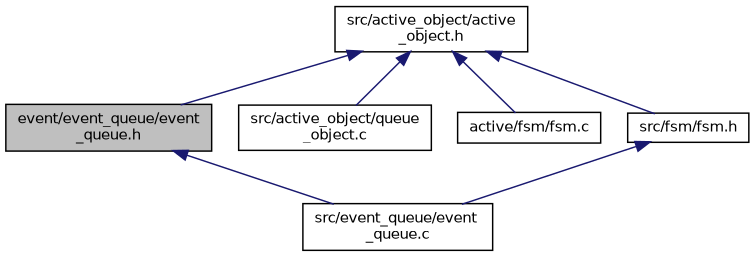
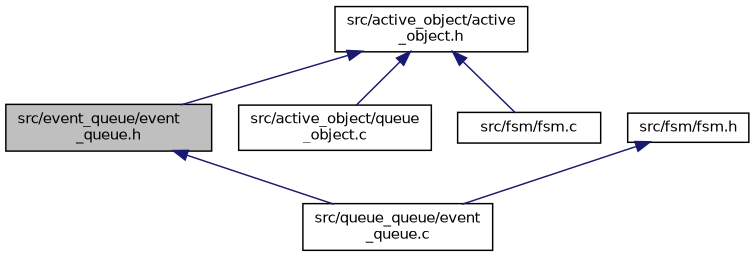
edge "src/fsm/fsm.h" -> "src/active_object/active _object.h": removed
node "event/event_queue/event _queue.h": label "event/event_queue/event _queue.h" -> "src/event_queue/event _queue.h"
node "active/fsm/fsm.c": label "active/fsm/fsm.c" -> "src/fsm/fsm.c"
node "src/event_queue/event _queue.c": label "src/event_queue/event _queue.c" -> "src/queue_queue/event _queue.c"
